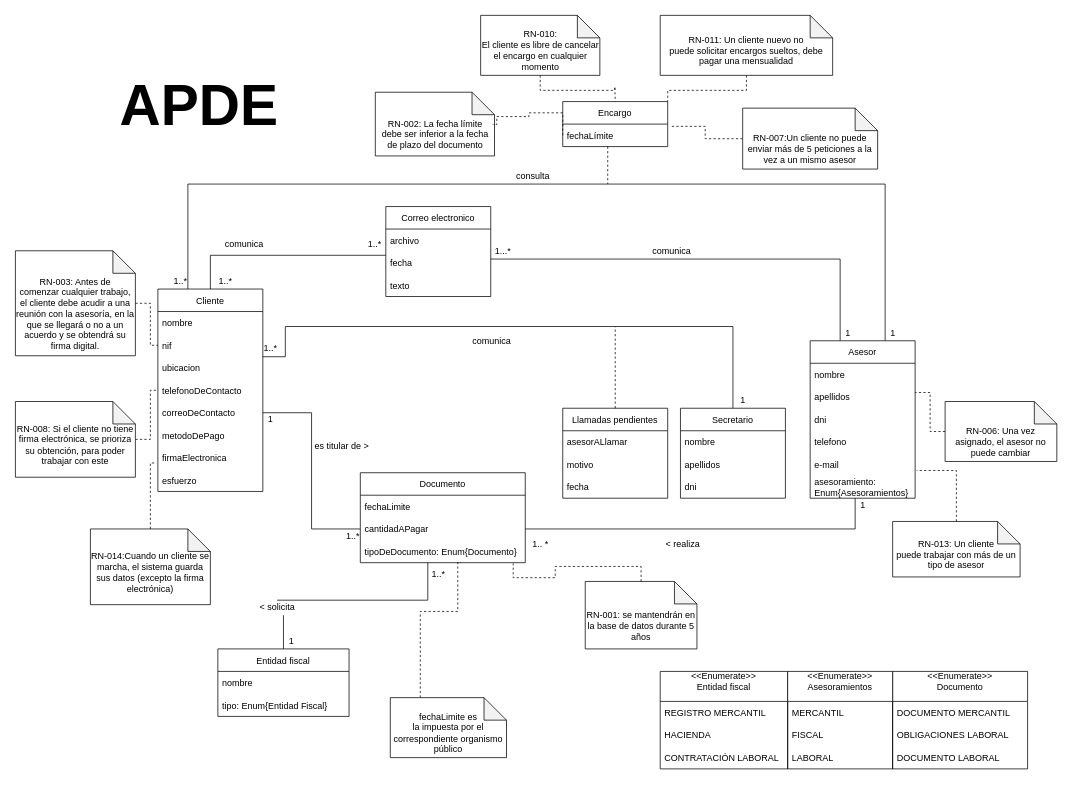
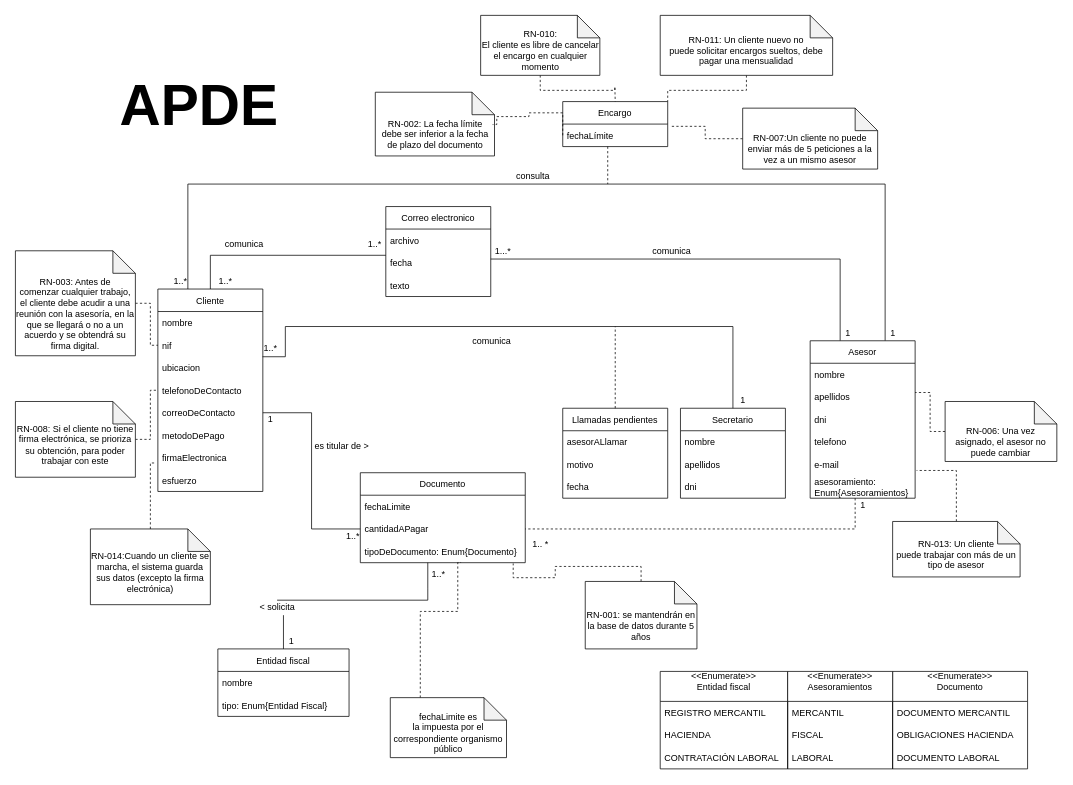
edge "asesoramiento: Enum{Asesoramientos}" -- "cantidadAPagar": style solid -> dashed
node "< realiza": removed
node "OBLIGACIONES LABORAL": label "OBLIGACIONES LABORAL" -> "OBLIGACIONES HACIENDA"
